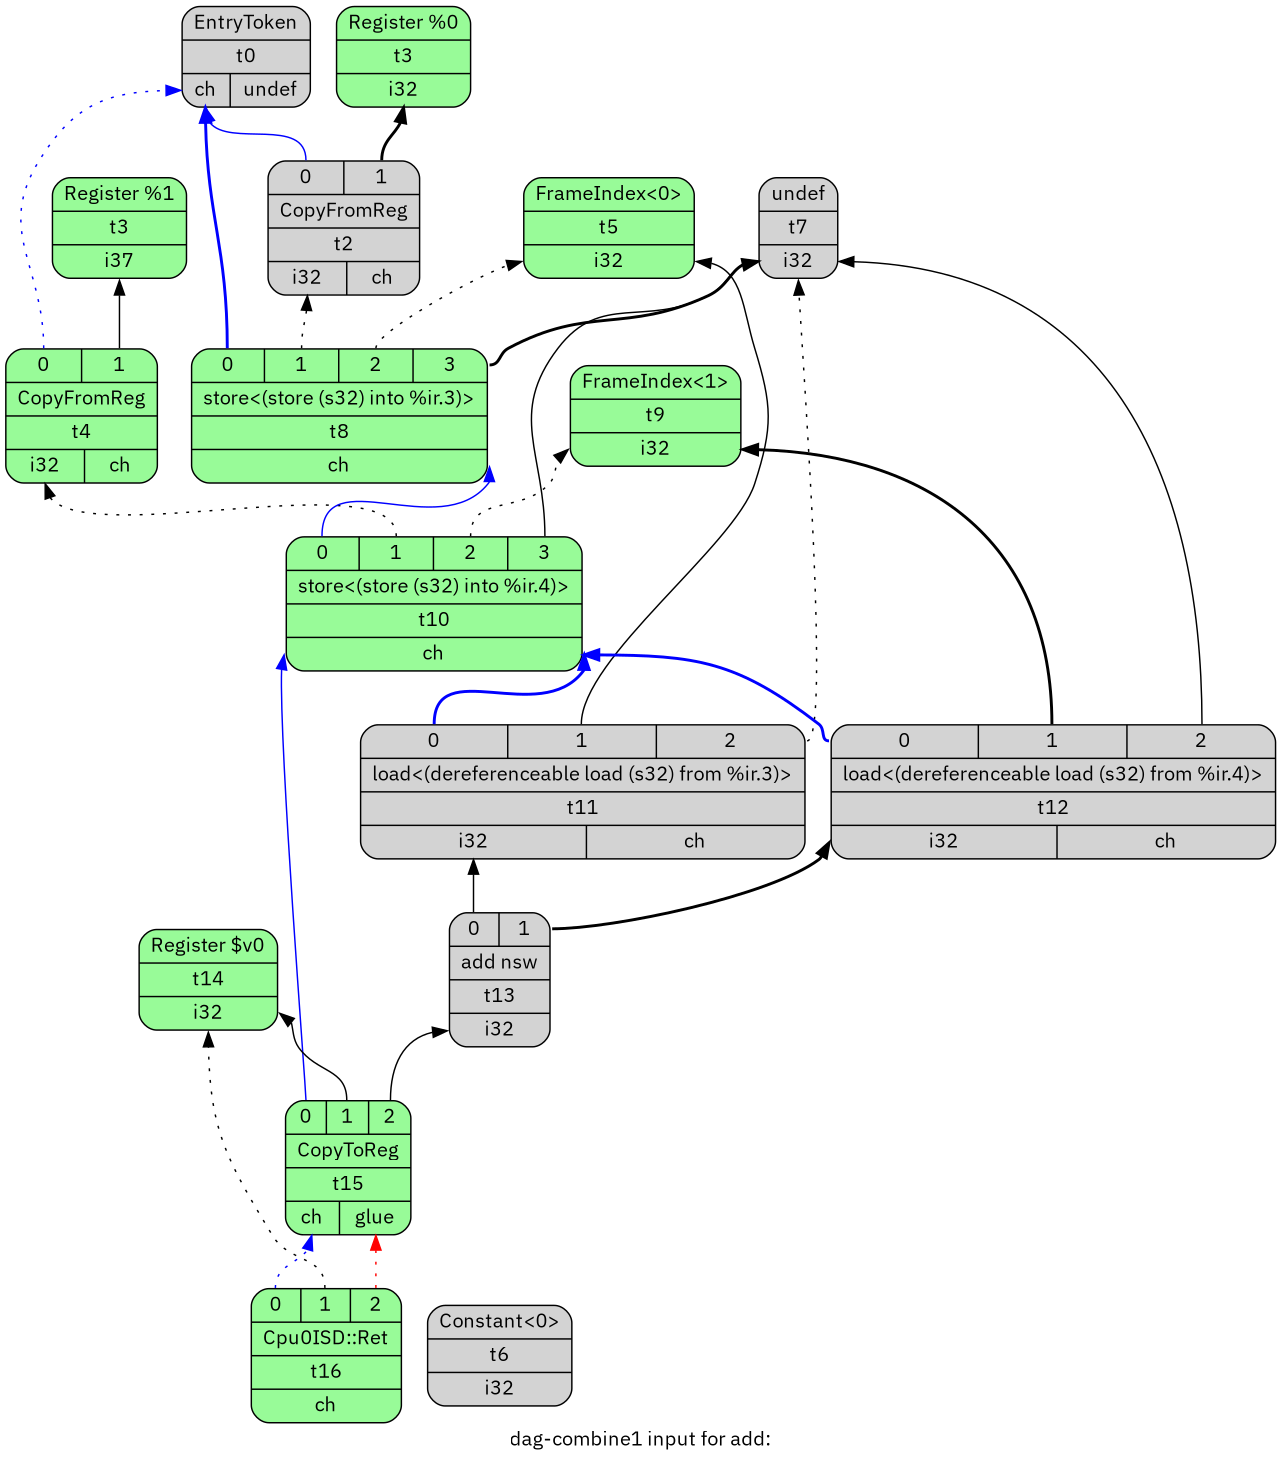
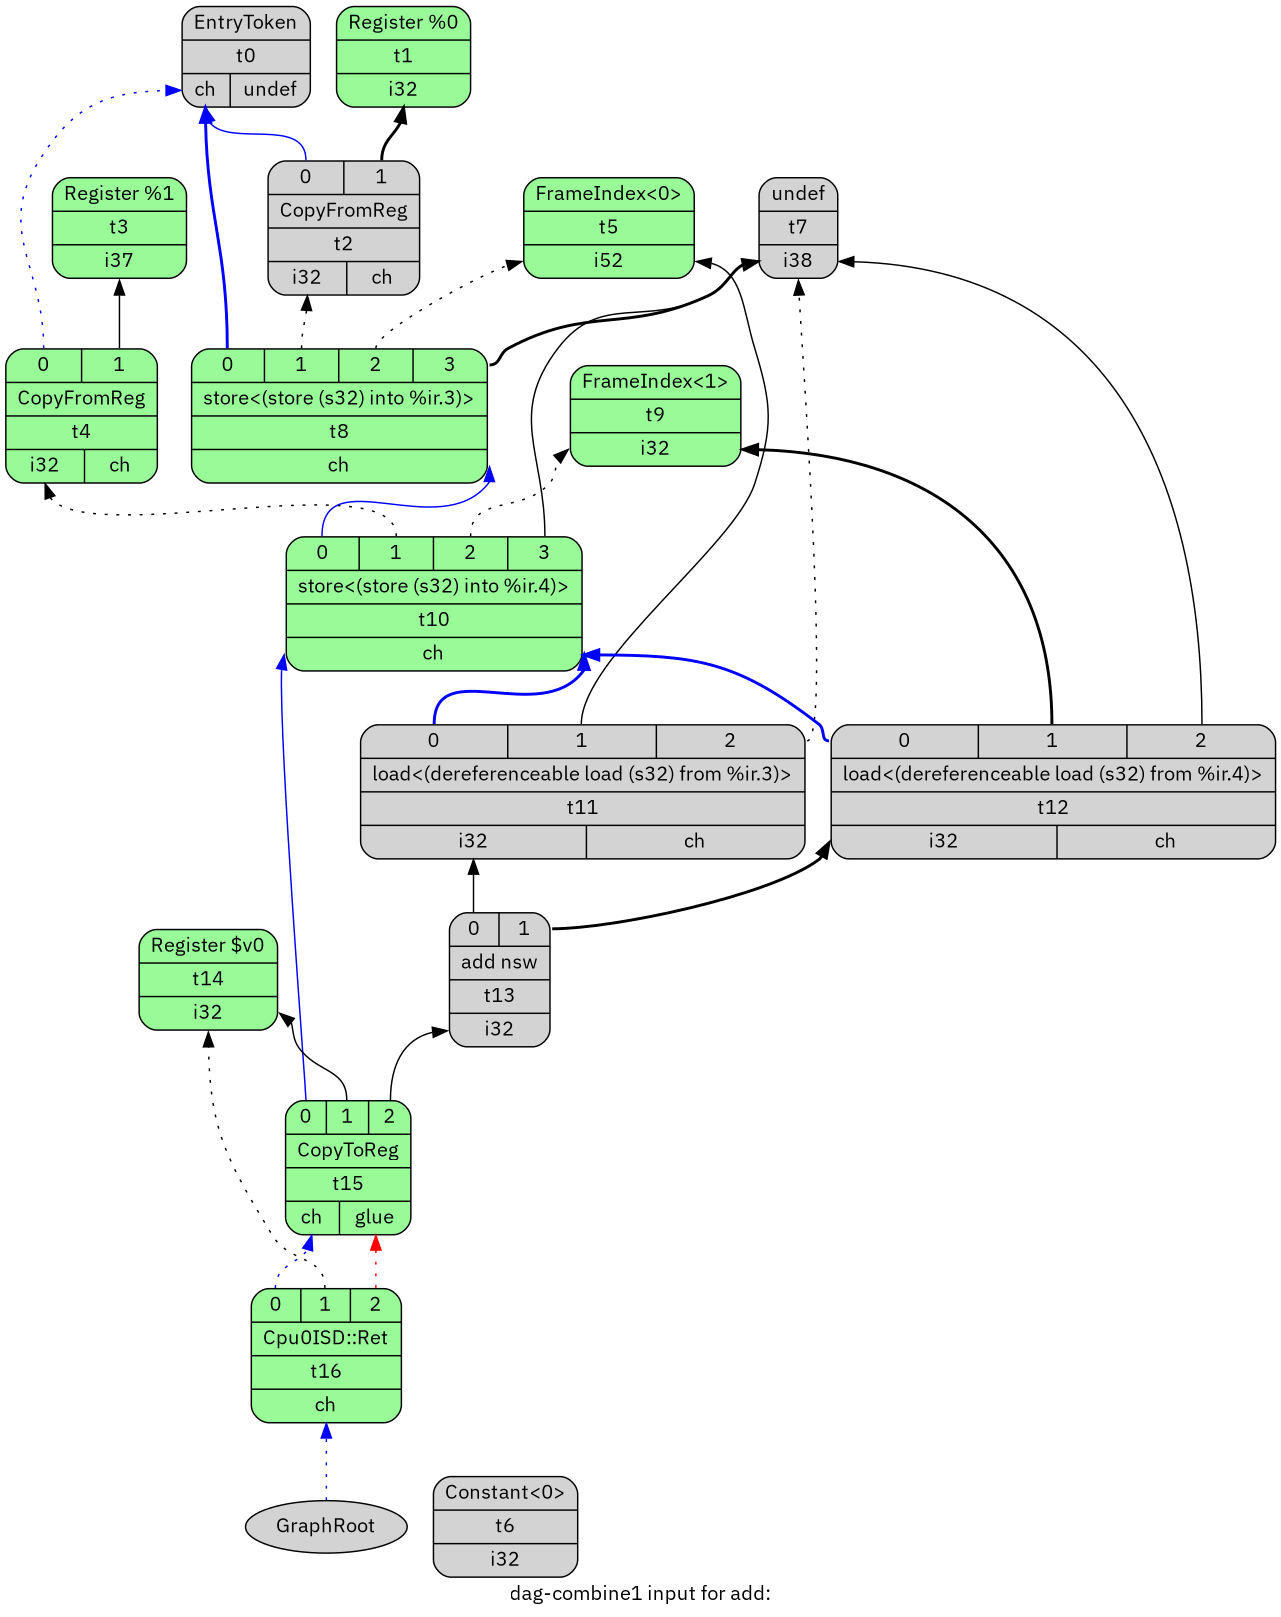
node "Register %0": text "t3" -> "t1"
node "FrameIndex<0>": text "i32" -> "i52"
node "undef": text "i32" -> "i38"
node "GraphRoot": added
